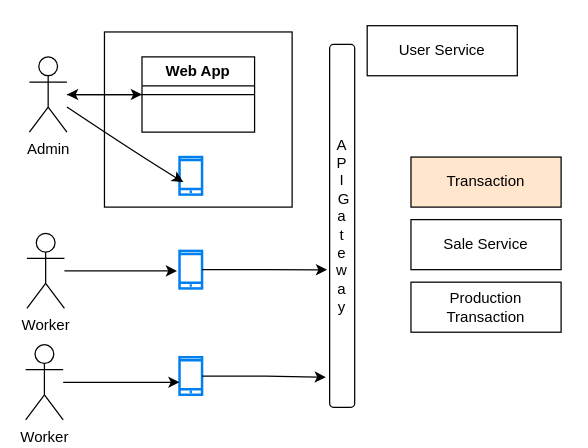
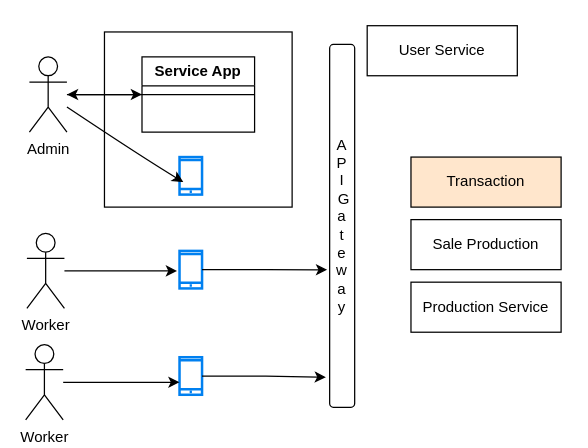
node "Web App": label "Web App" -> "Service App"
node "Sale Service": label "Sale Service" -> "Sale Production"
node "Production Transaction": label "Production Transaction" -> "Production Service"
